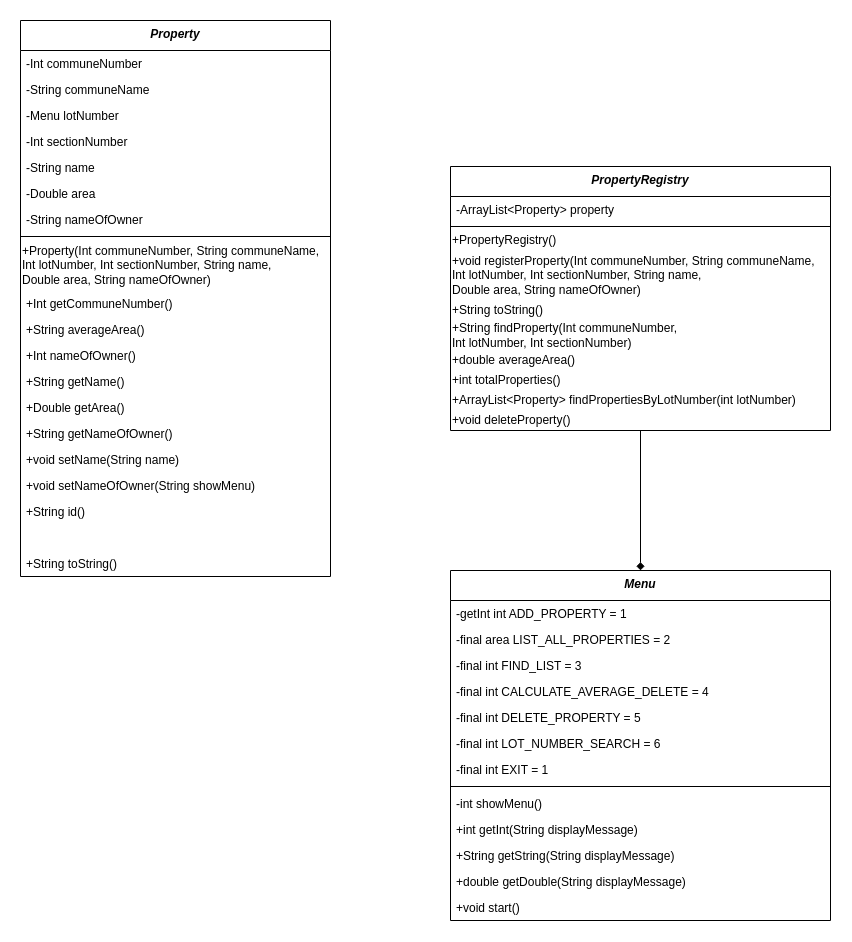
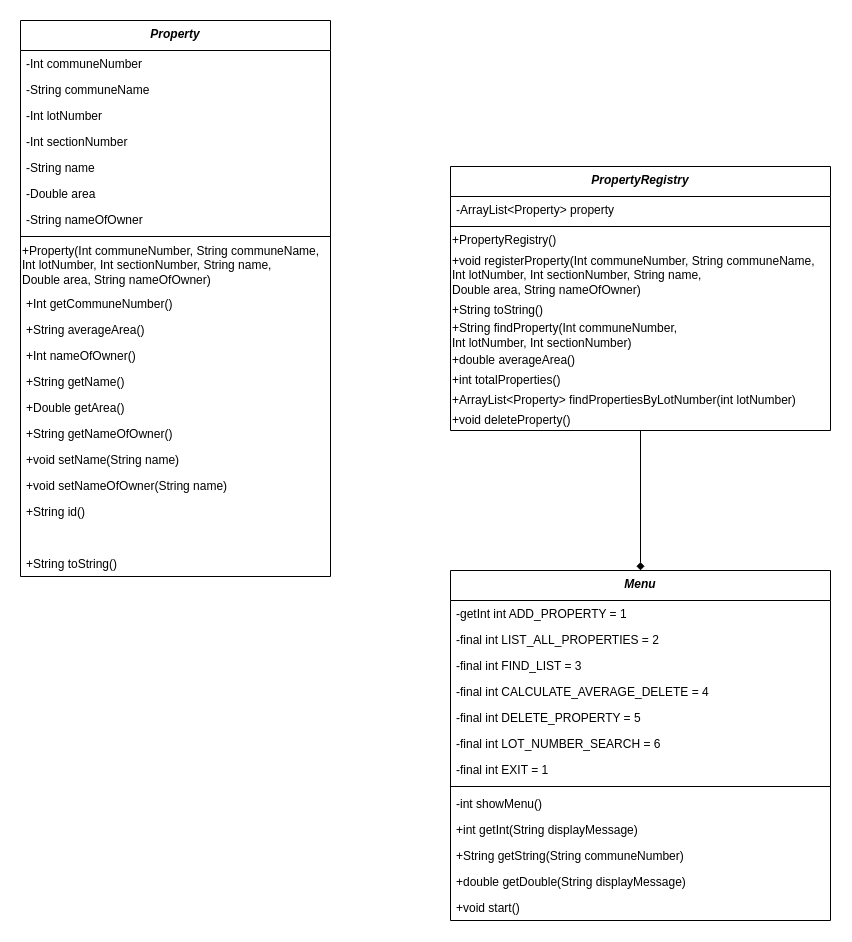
node "-Menu lotNumber": label "-Menu lotNumber" -> "-Int lotNumber"
node "+void setNameOfOwner(String showMenu)": label "+void setNameOfOwner(String showMenu)" -> "+void setNameOfOwner(String name)"
node "-final area LIST_ALL_PROPERTIES = 2": label "-final area LIST_ALL_PROPERTIES = 2" -> "-final int LIST_ALL_PROPERTIES = 2"
node "+String getString(String displayMessage)": label "+String getString(String displayMessage)" -> "+String getString(String communeNumber)"
